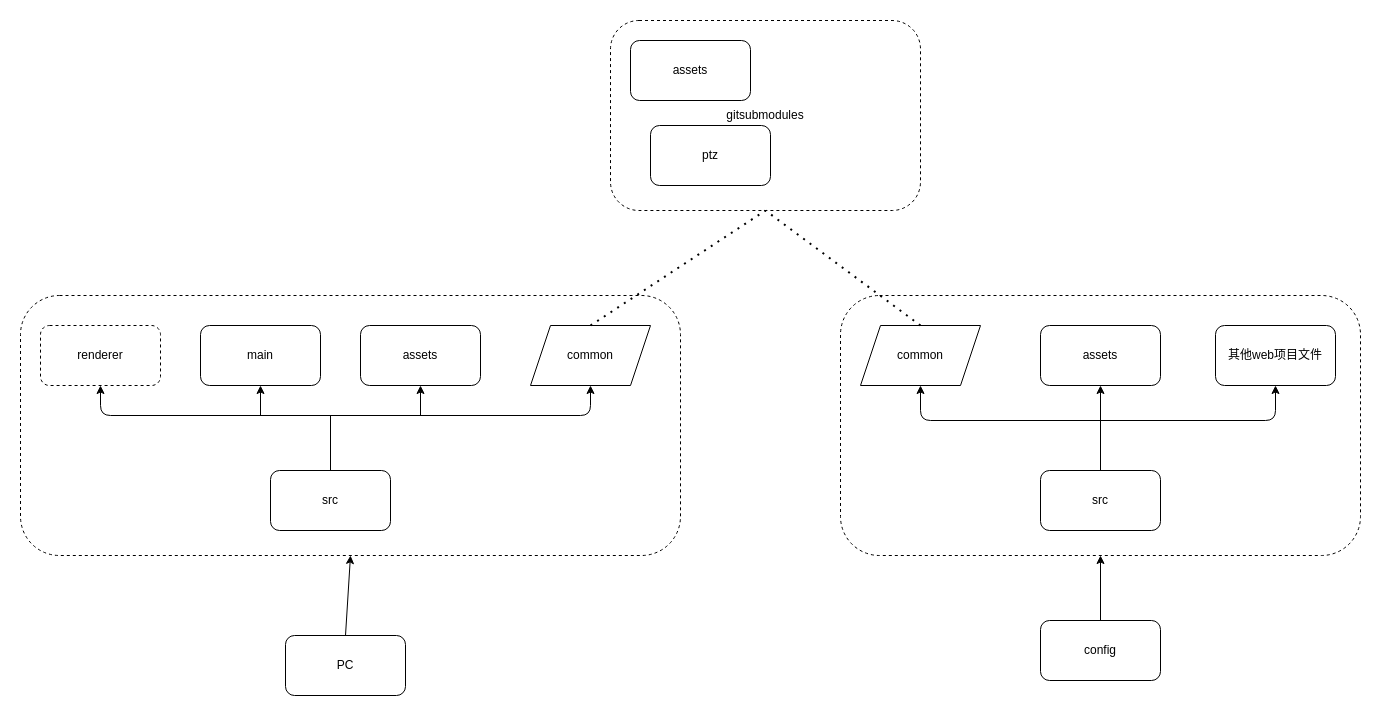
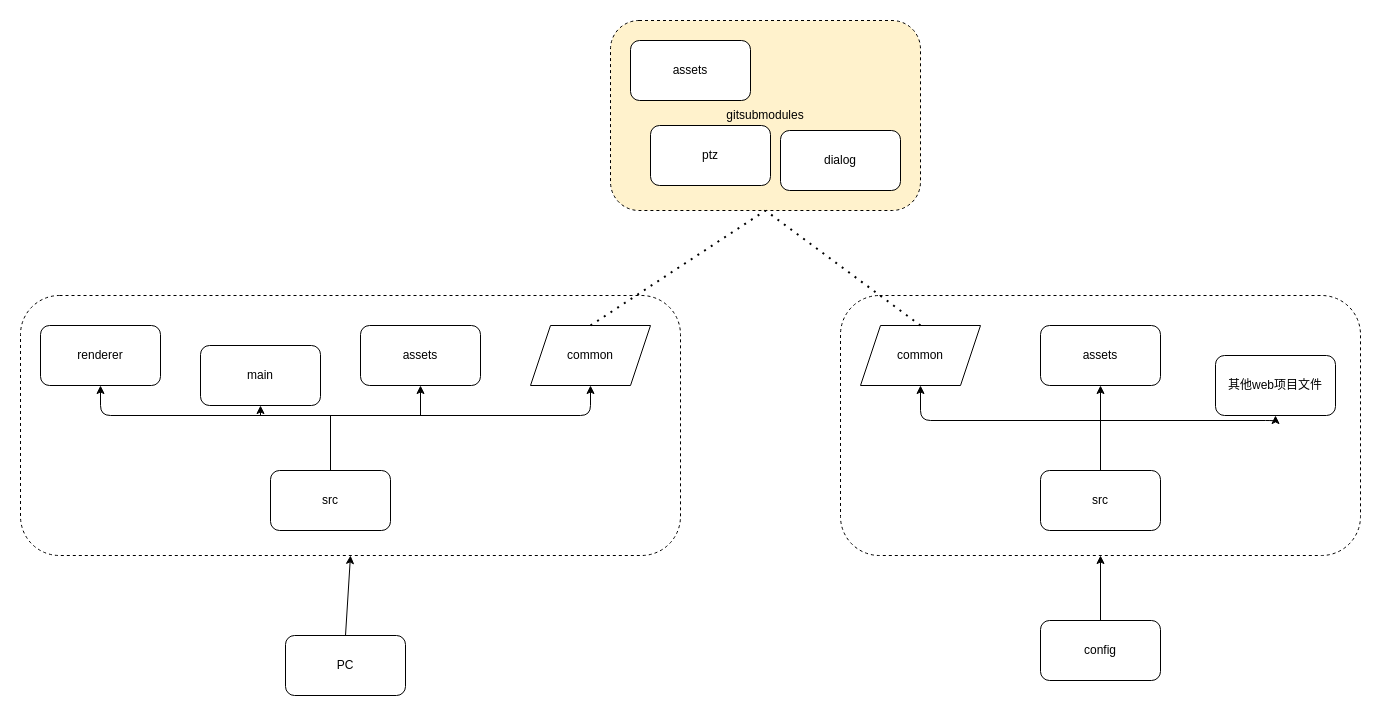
node "gitsubmodules": fillcolor #ffffff -> #fff2cc
node "dialog": added
node "renderer": style dashed -> solid
node "main": moved (261, 356) -> (261, 376)
node "其他web项目文件": moved (1276, 356) -> (1276, 386)
